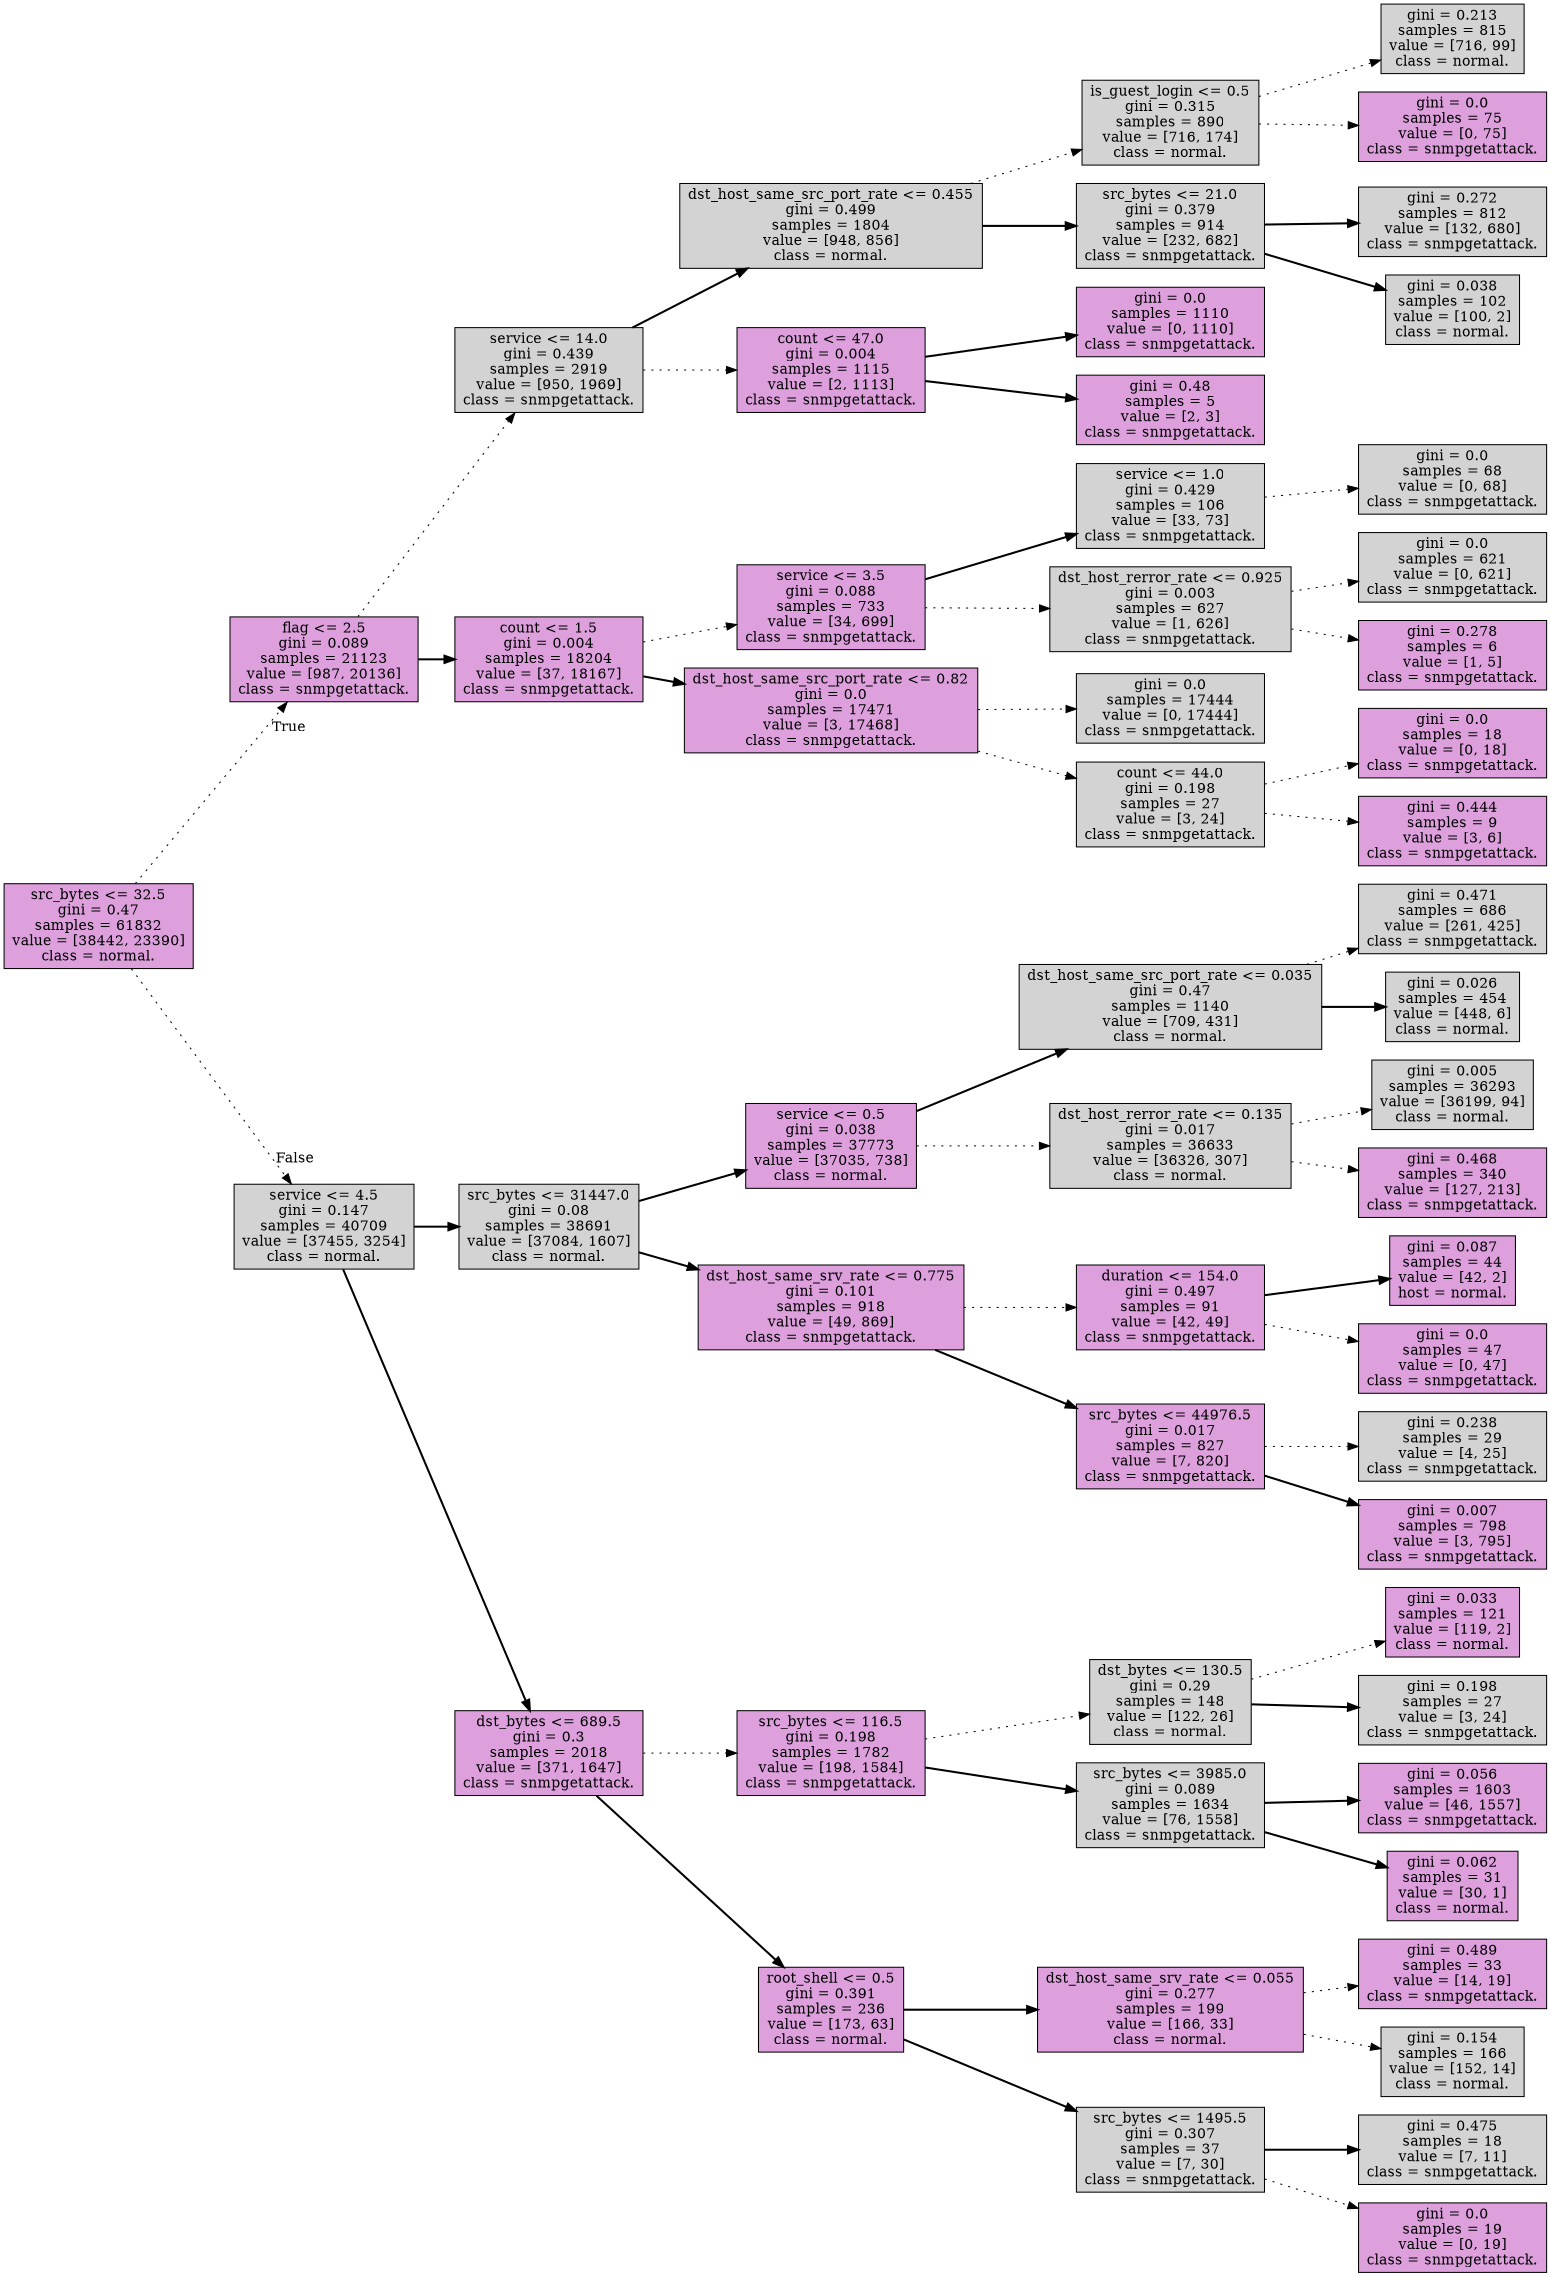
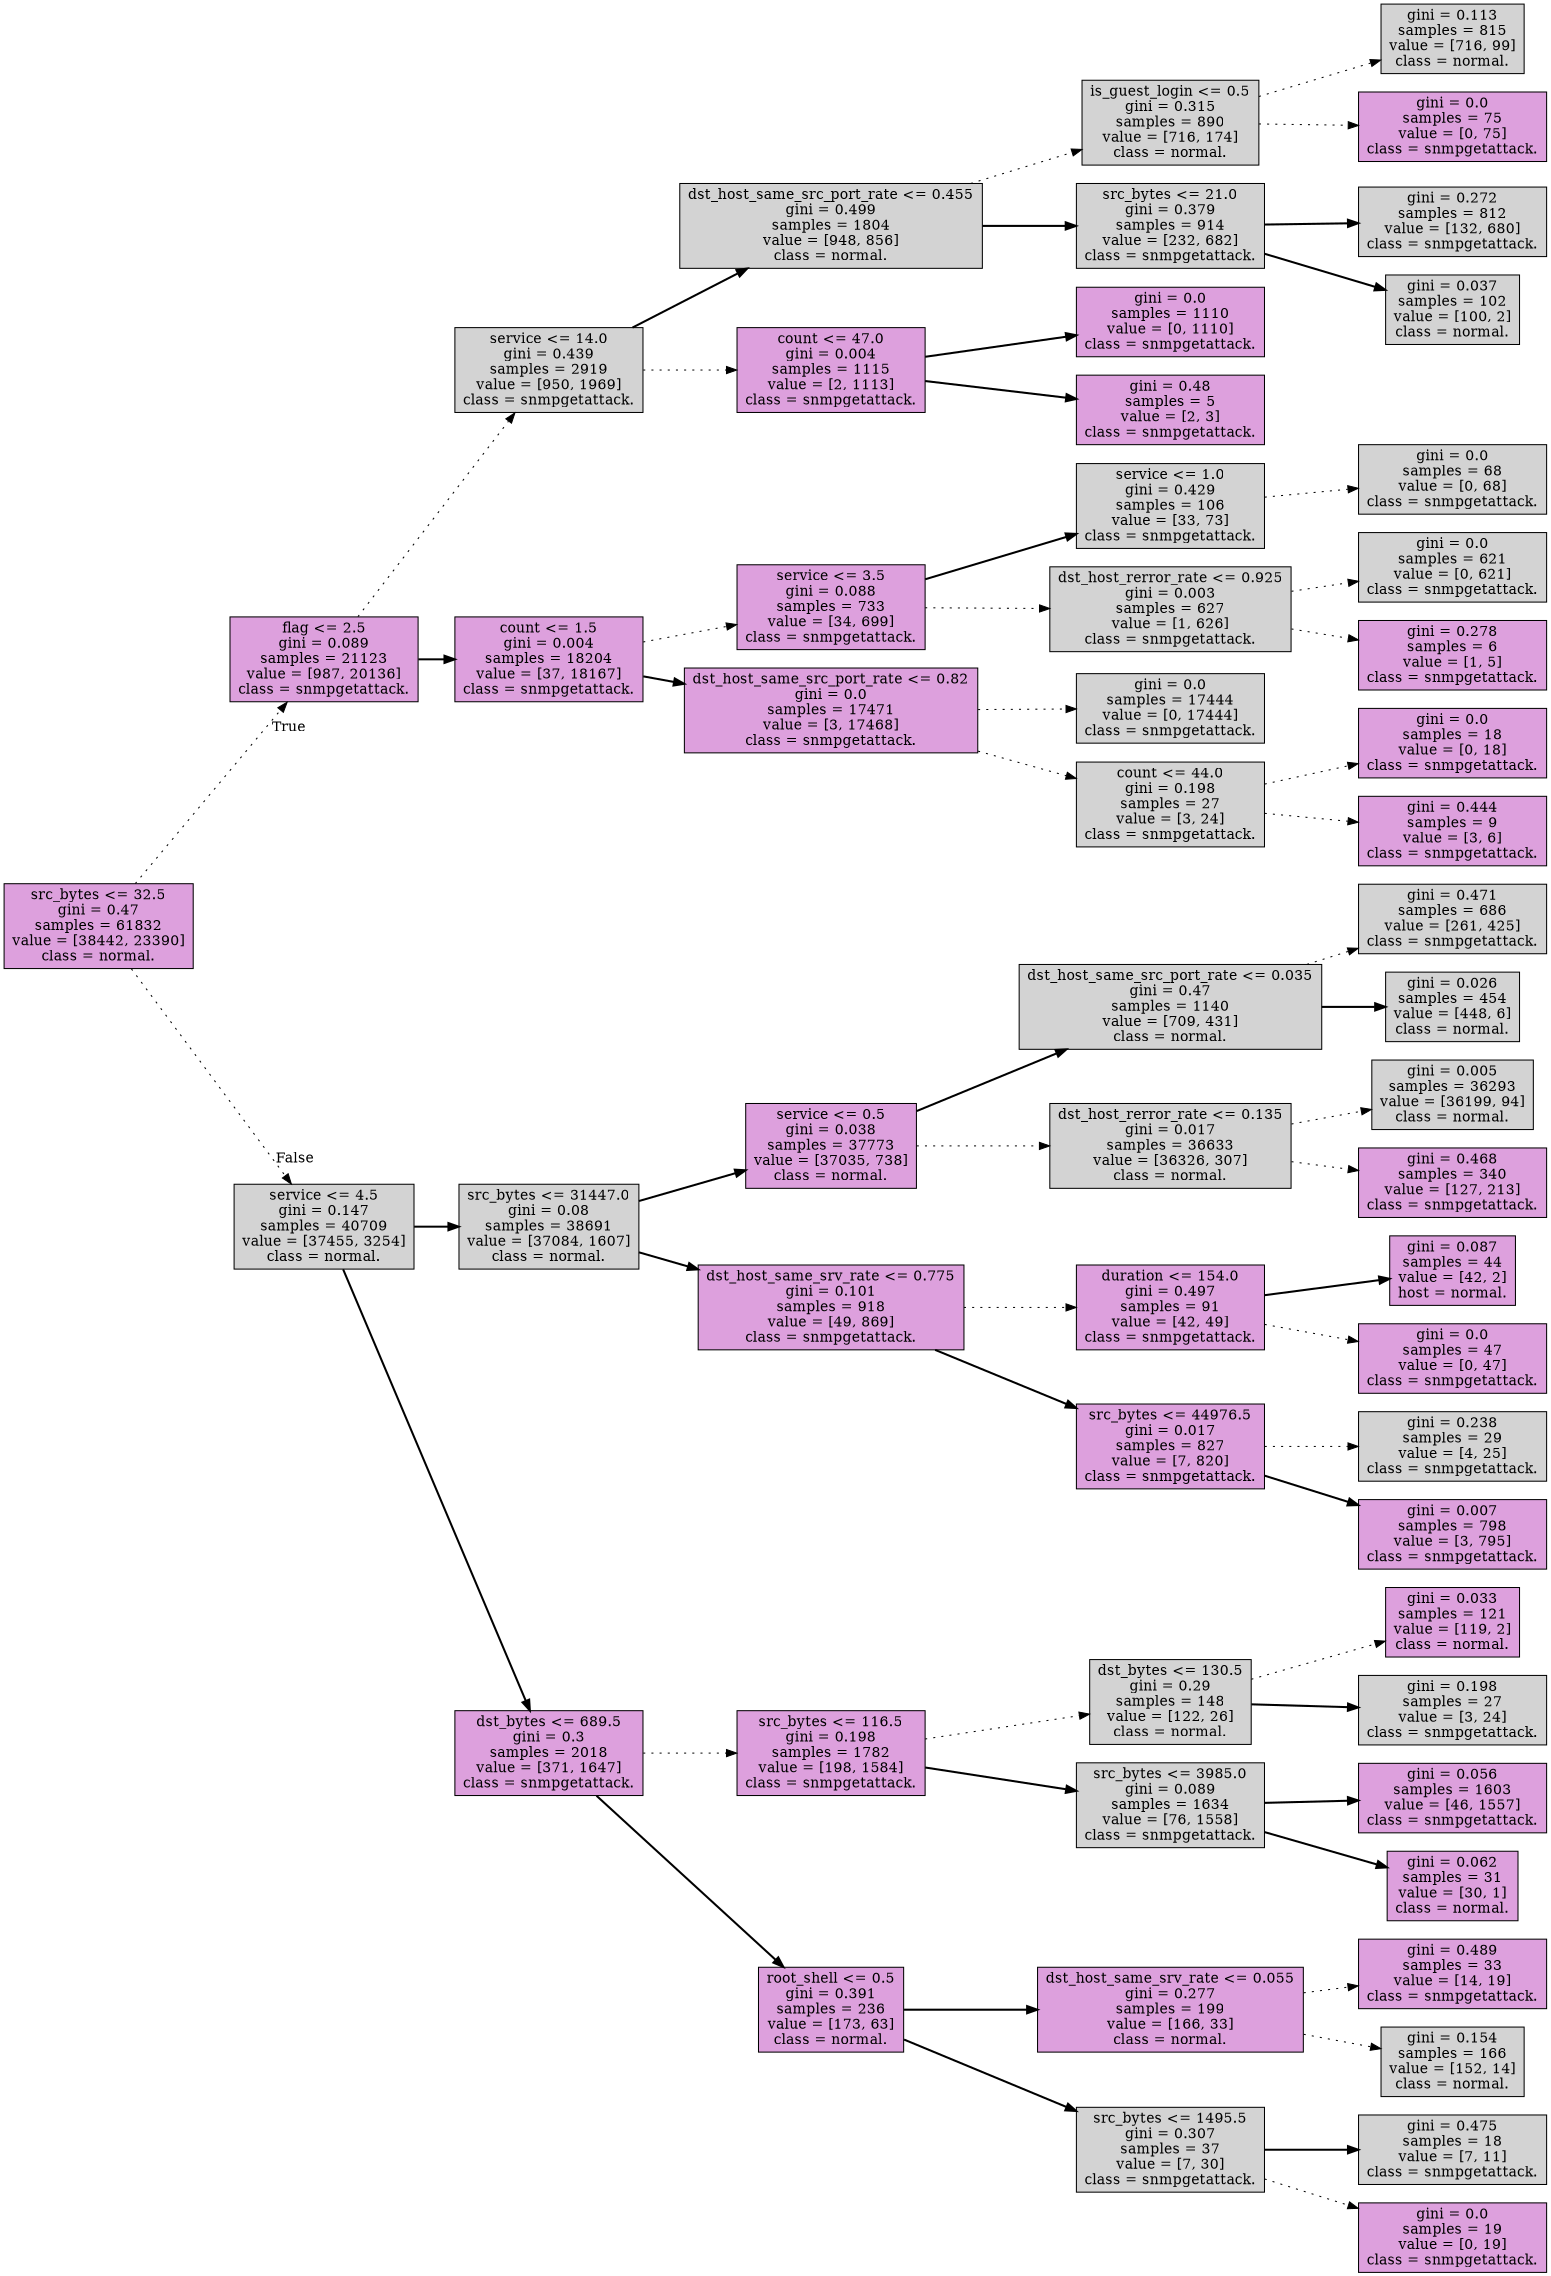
node "gini = 0.213 samples = 815 value = [716, 99] class = normal.": label "gini = 0.213 samples = 815 value = [716, 99] class = normal." -> "gini = 0.113 samples = 815 value = [716, 99] class = normal."
node "gini = 0.038 samples = 102 value = [100, 2] class = normal.": label "gini = 0.038 samples = 102 value = [100, 2] class = normal." -> "gini = 0.037 samples = 102 value = [100, 2] class = normal."
